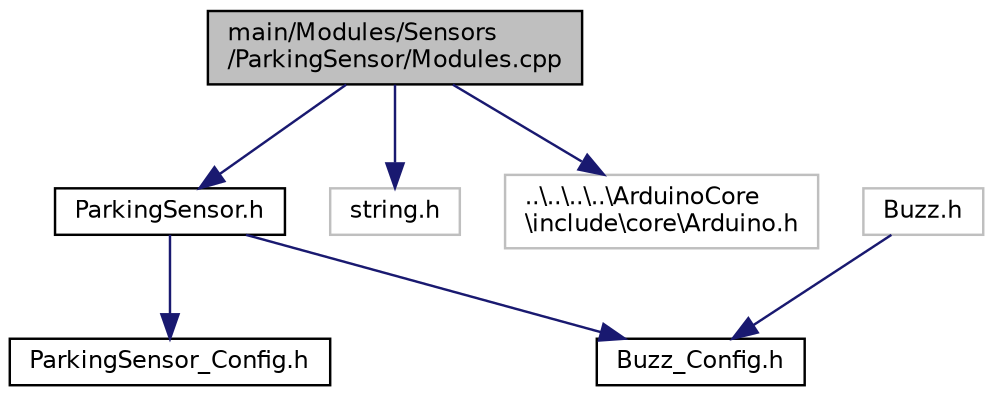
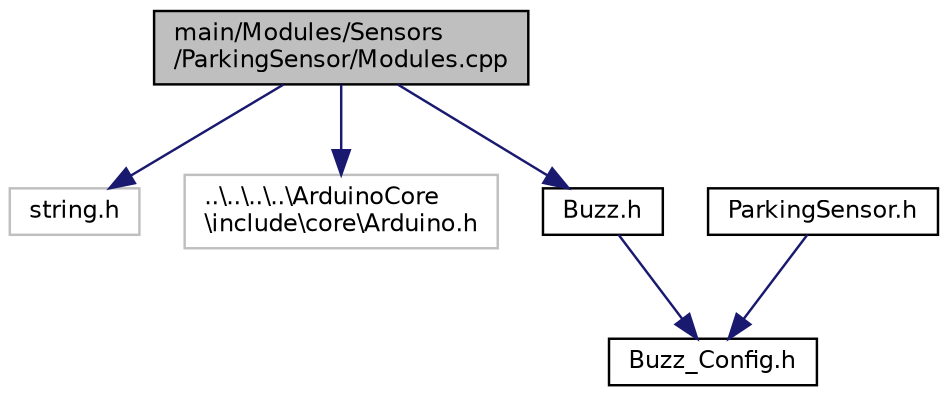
edge "main/Modules/Sensors /ParkingSensor/Modules.cpp" -> "ParkingSensor.h": now "main/Modules/Sensors /ParkingSensor/Modules.cpp" -> "Buzz.h"
node "Buzz.h": color grey75 -> black
node "ParkingSensor_Config.h": removed
